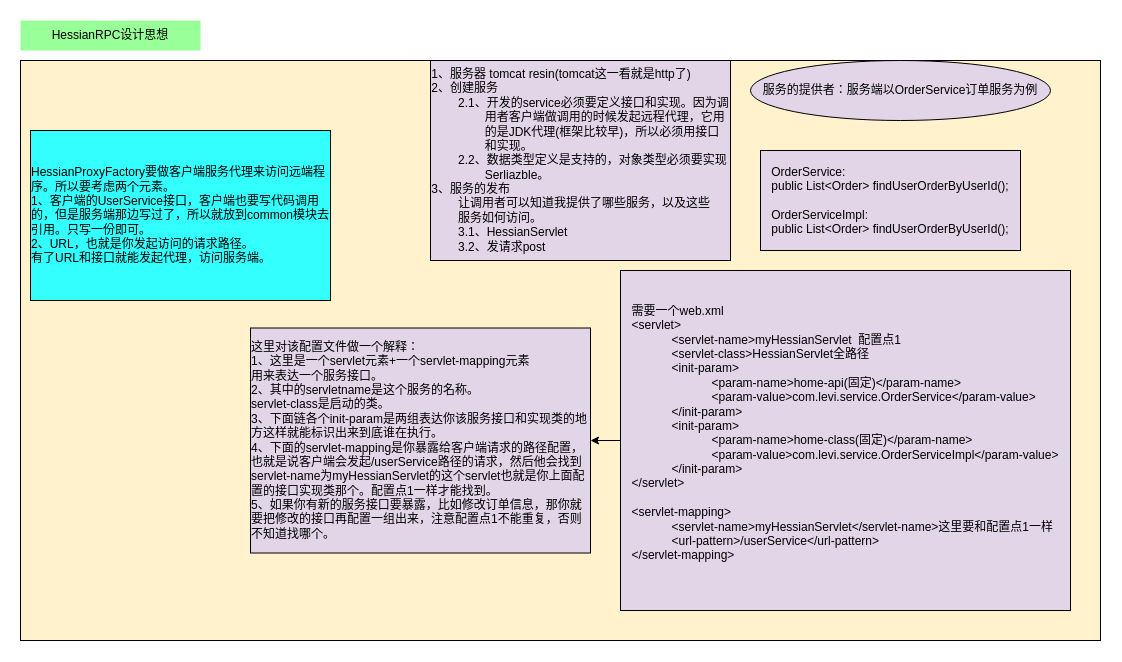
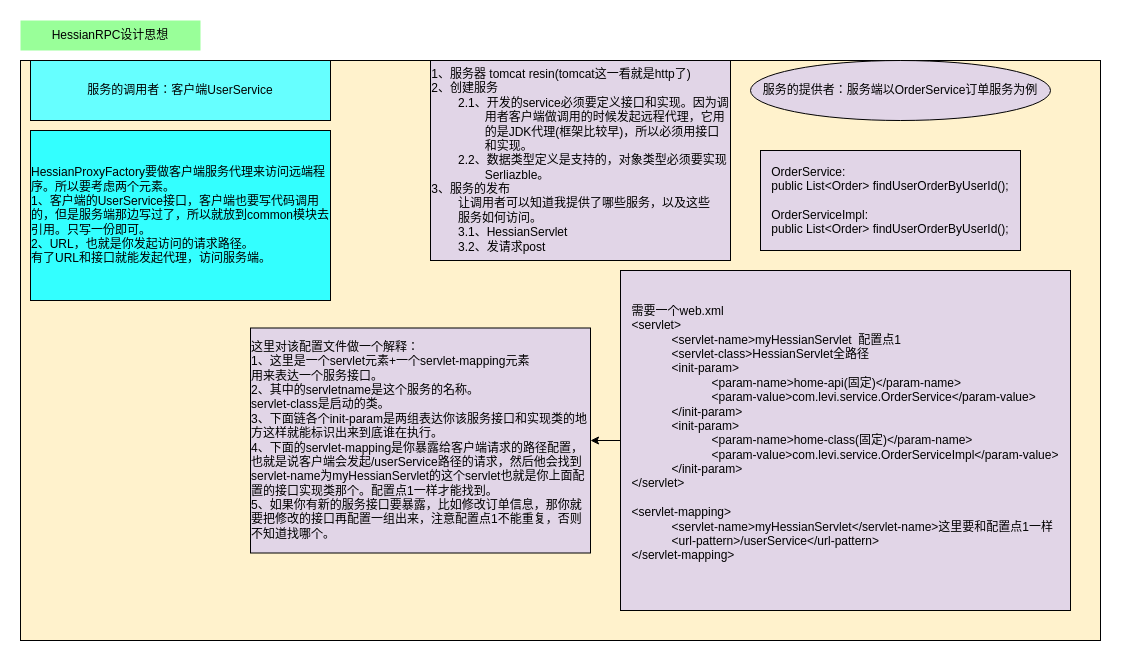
node "服务的调用者：客户端UserService": added
